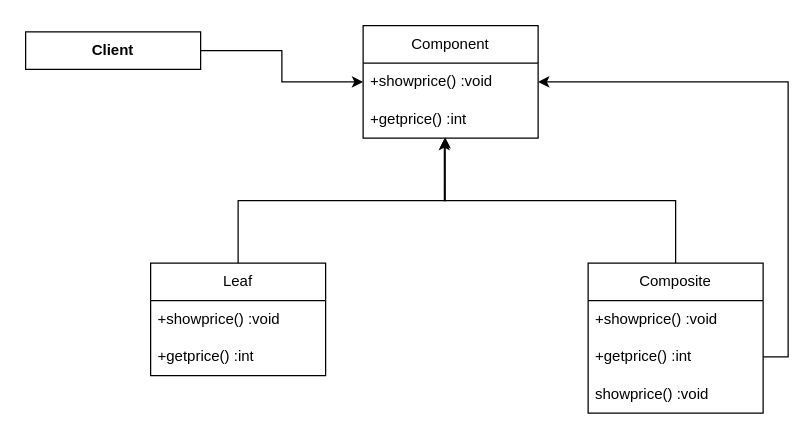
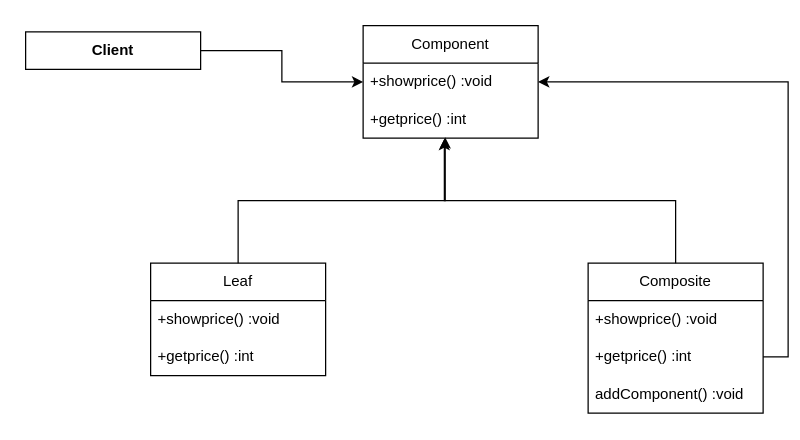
node "showprice() :void": label "showprice() :void" -> "addComponent() :void"
